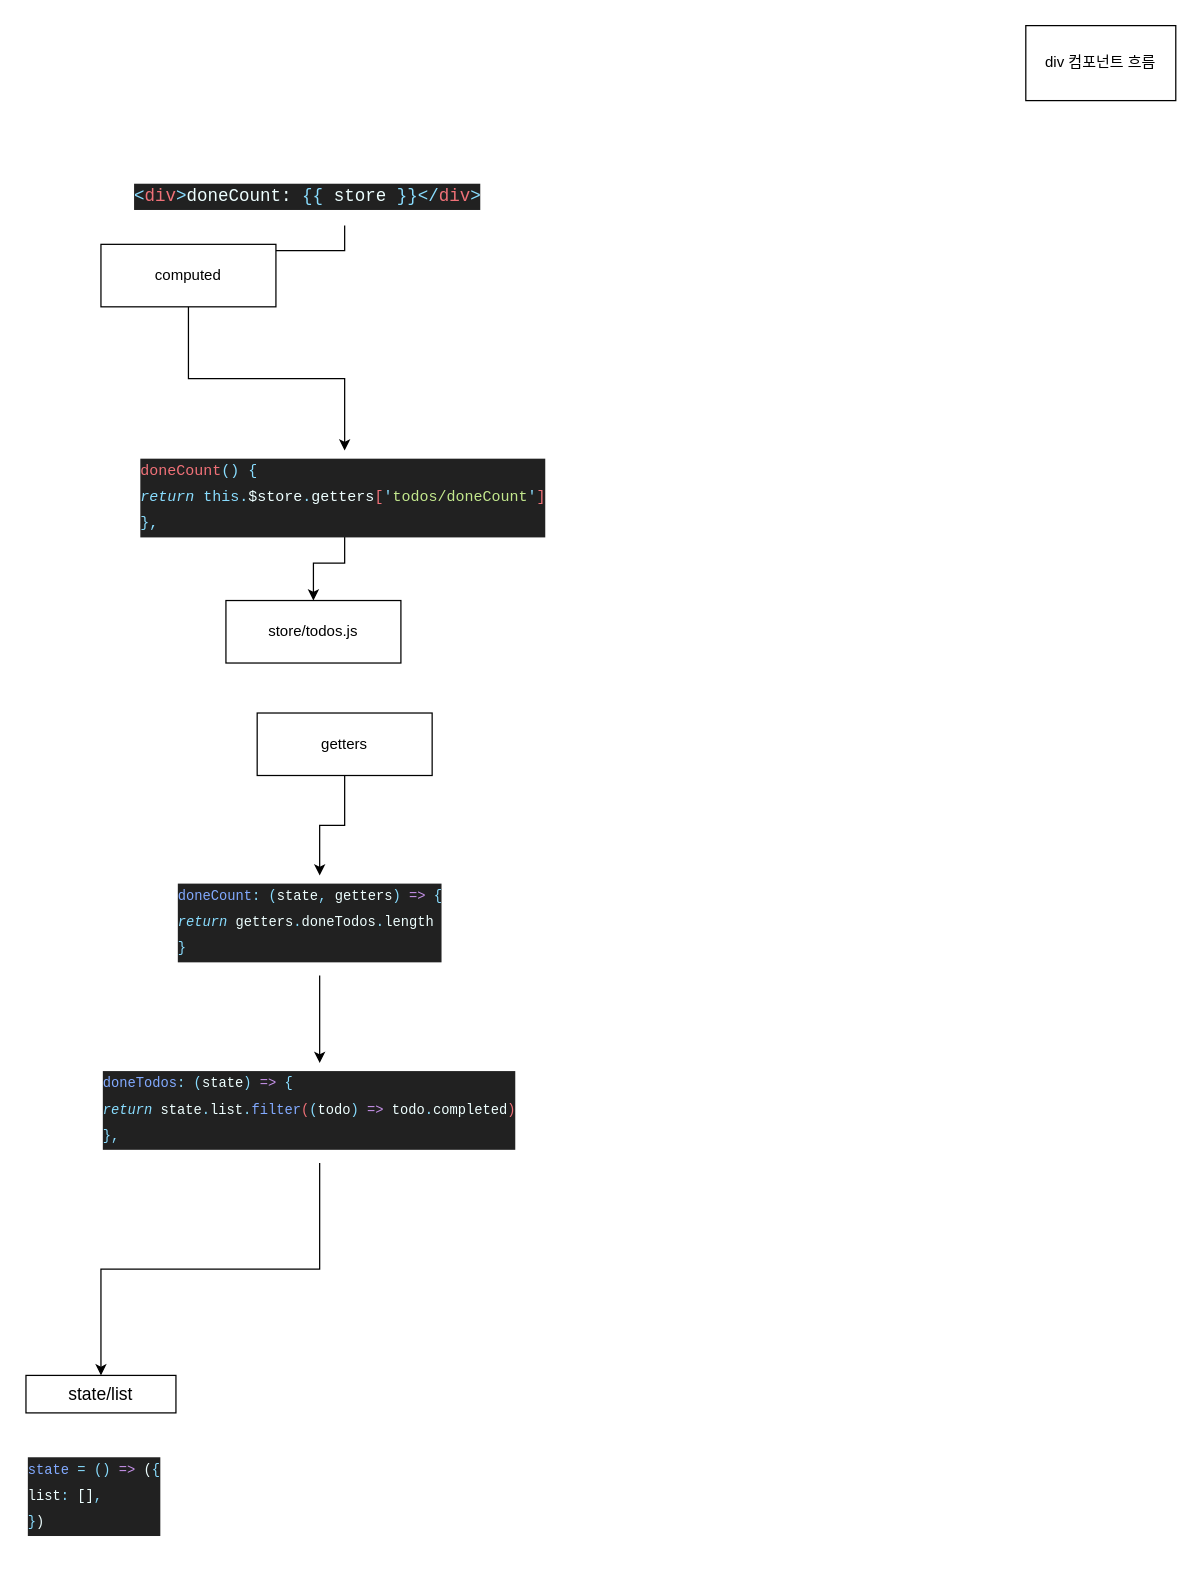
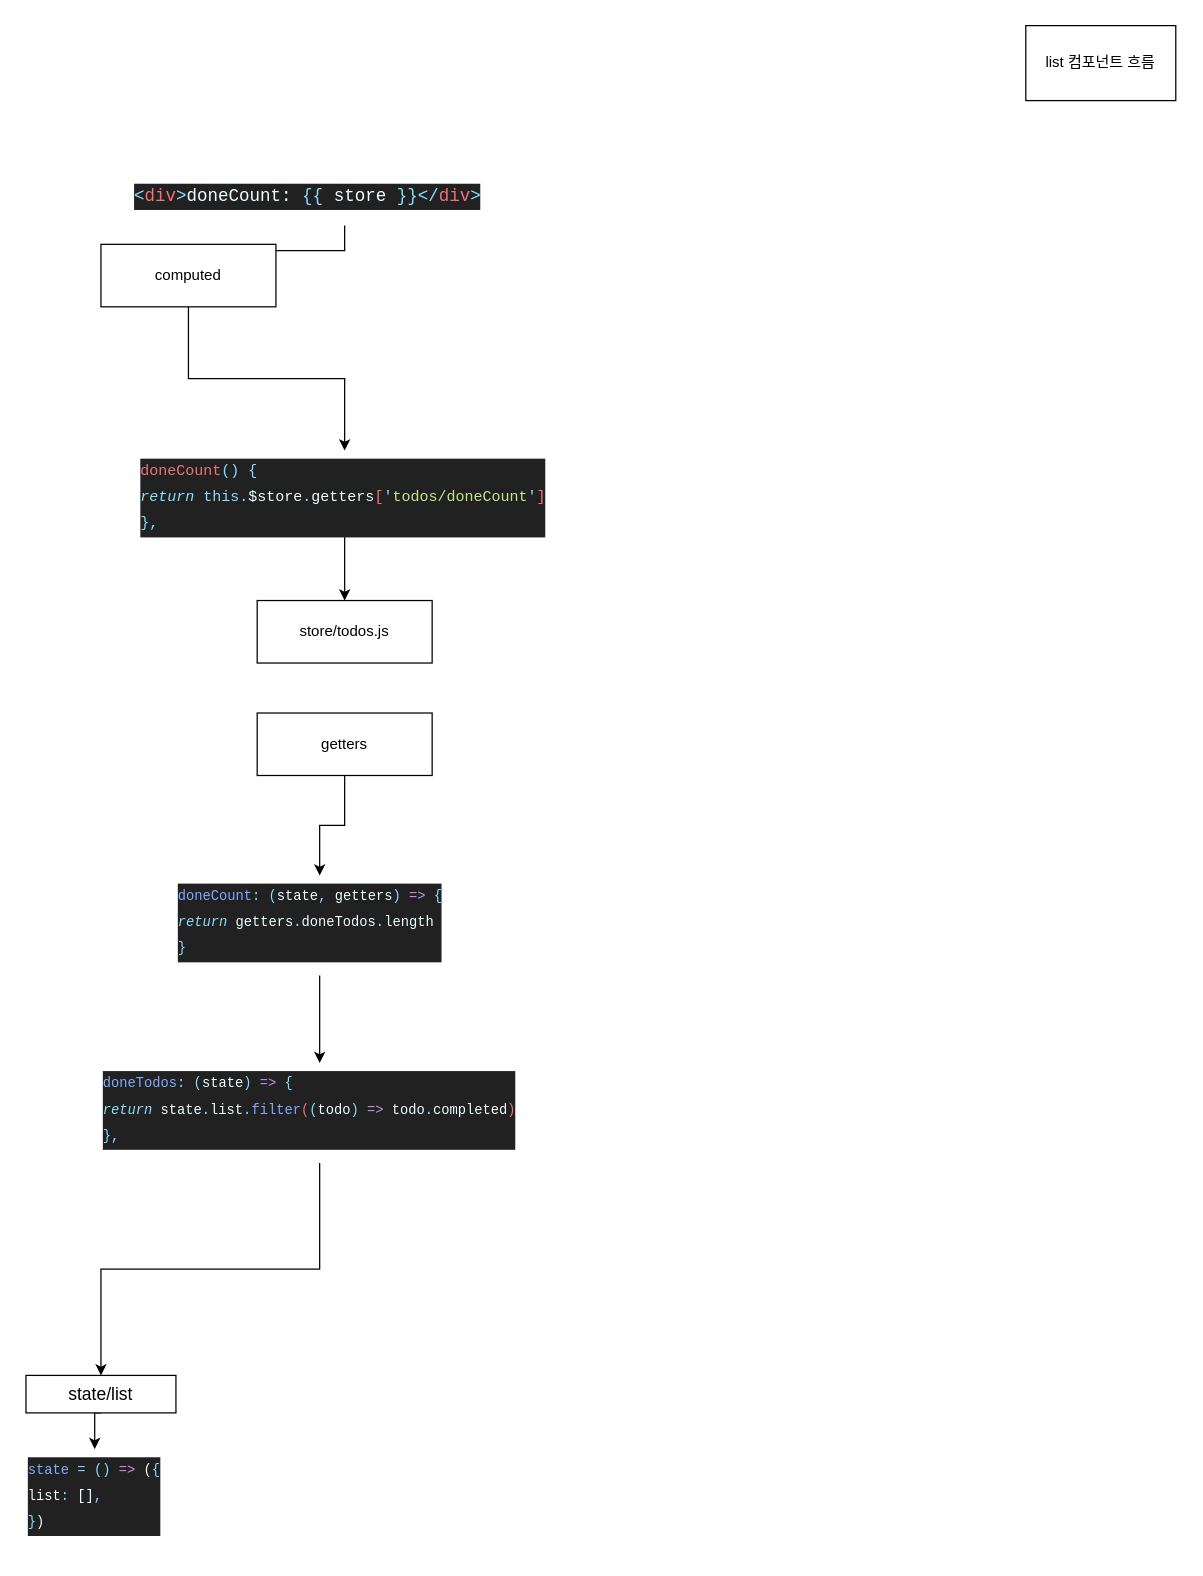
node "div 컴포넌트 흐름": label "div 컴포넌트 흐름" -> "list 컴포넌트 흐름"
node "store/todos.js": moved (313, 632) -> (344, 632)
edge "state/list" -> "state = () => ({ list: [], })": added
